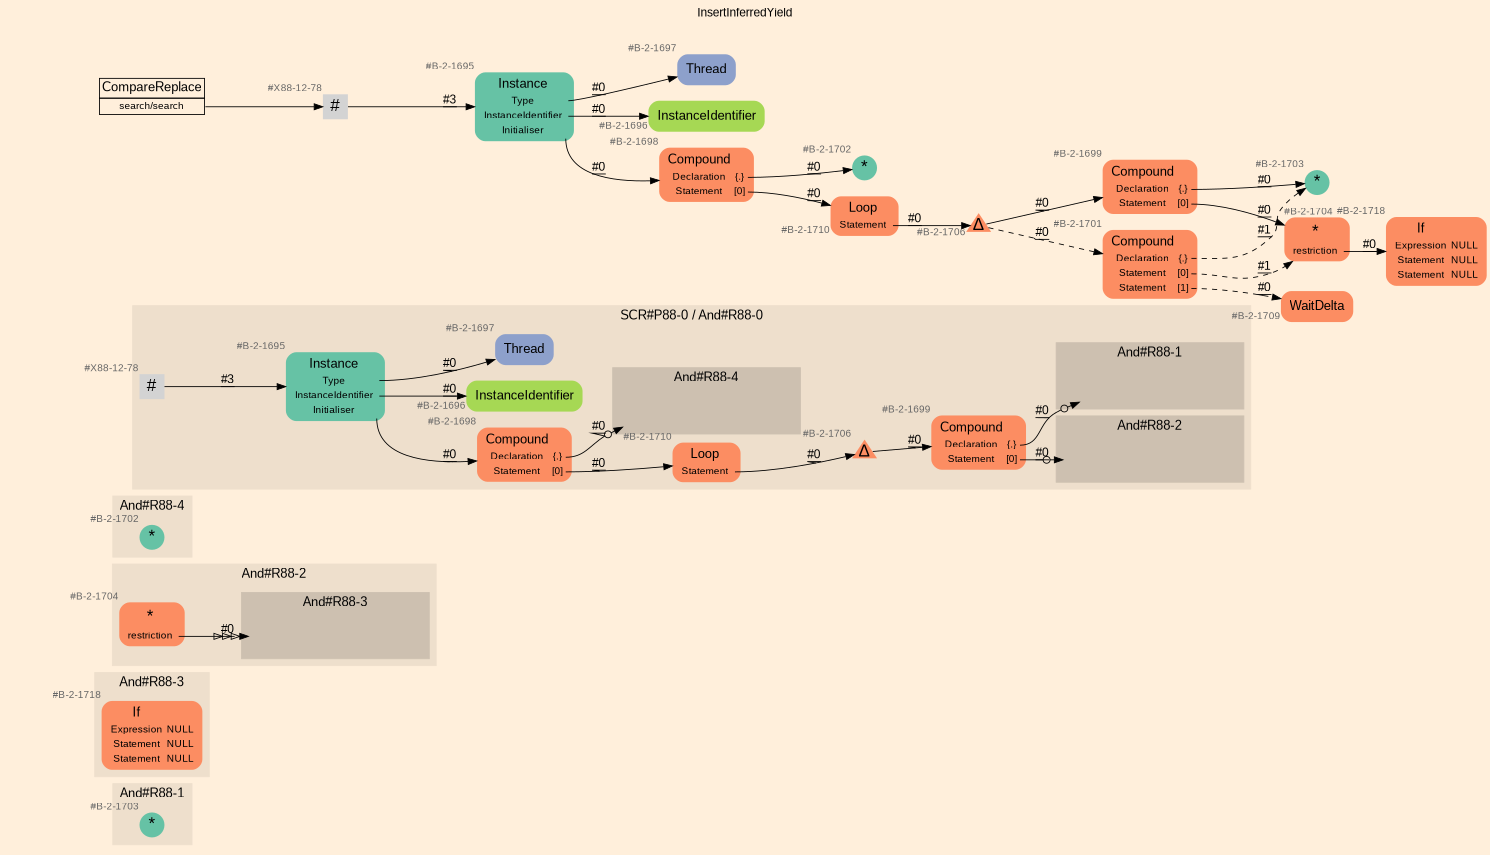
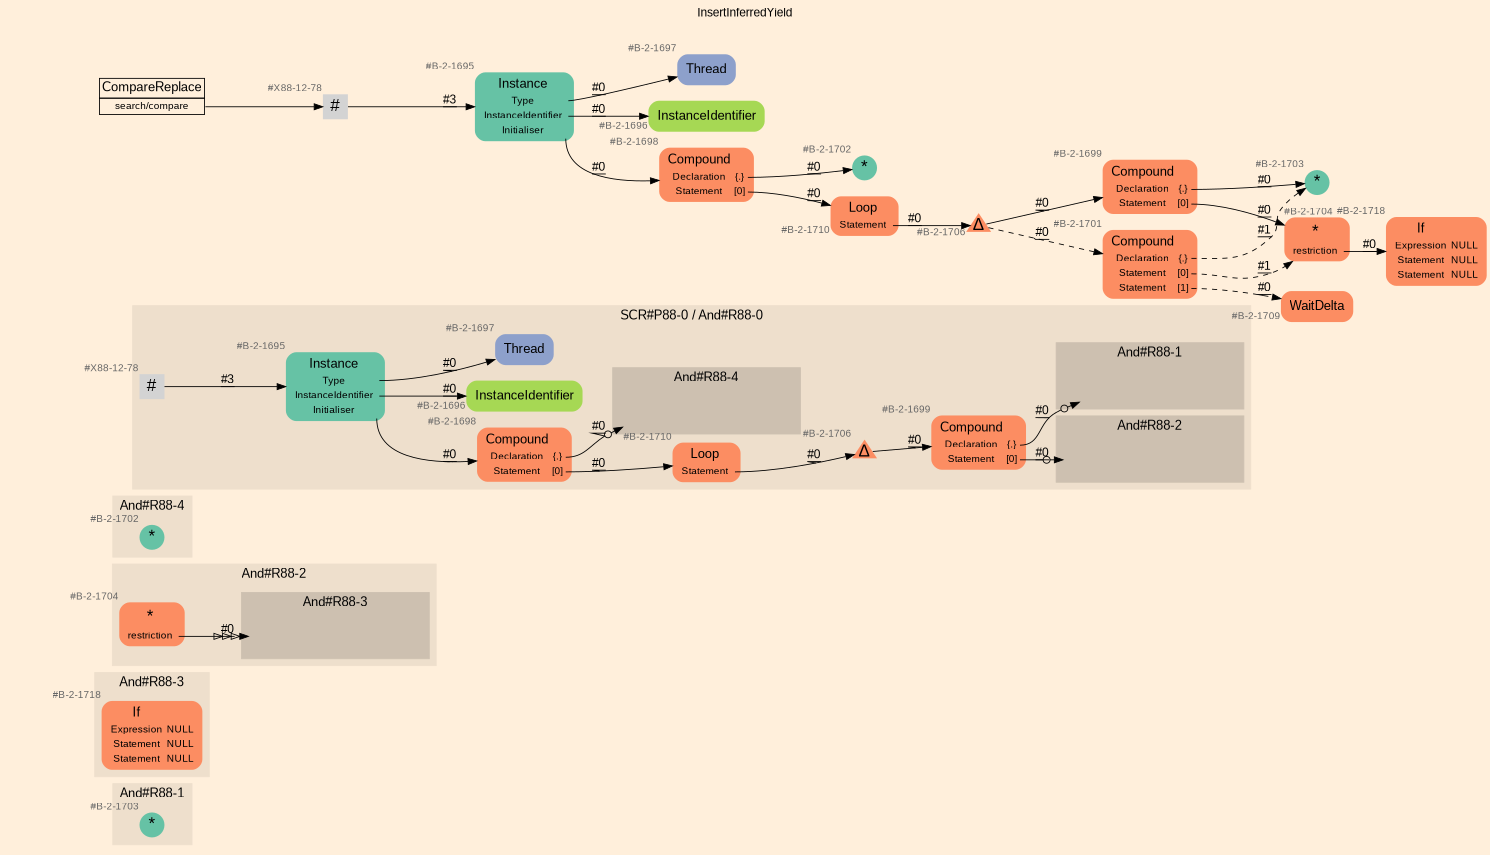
node "CompareReplace": text "search/search" -> "search/compare"
